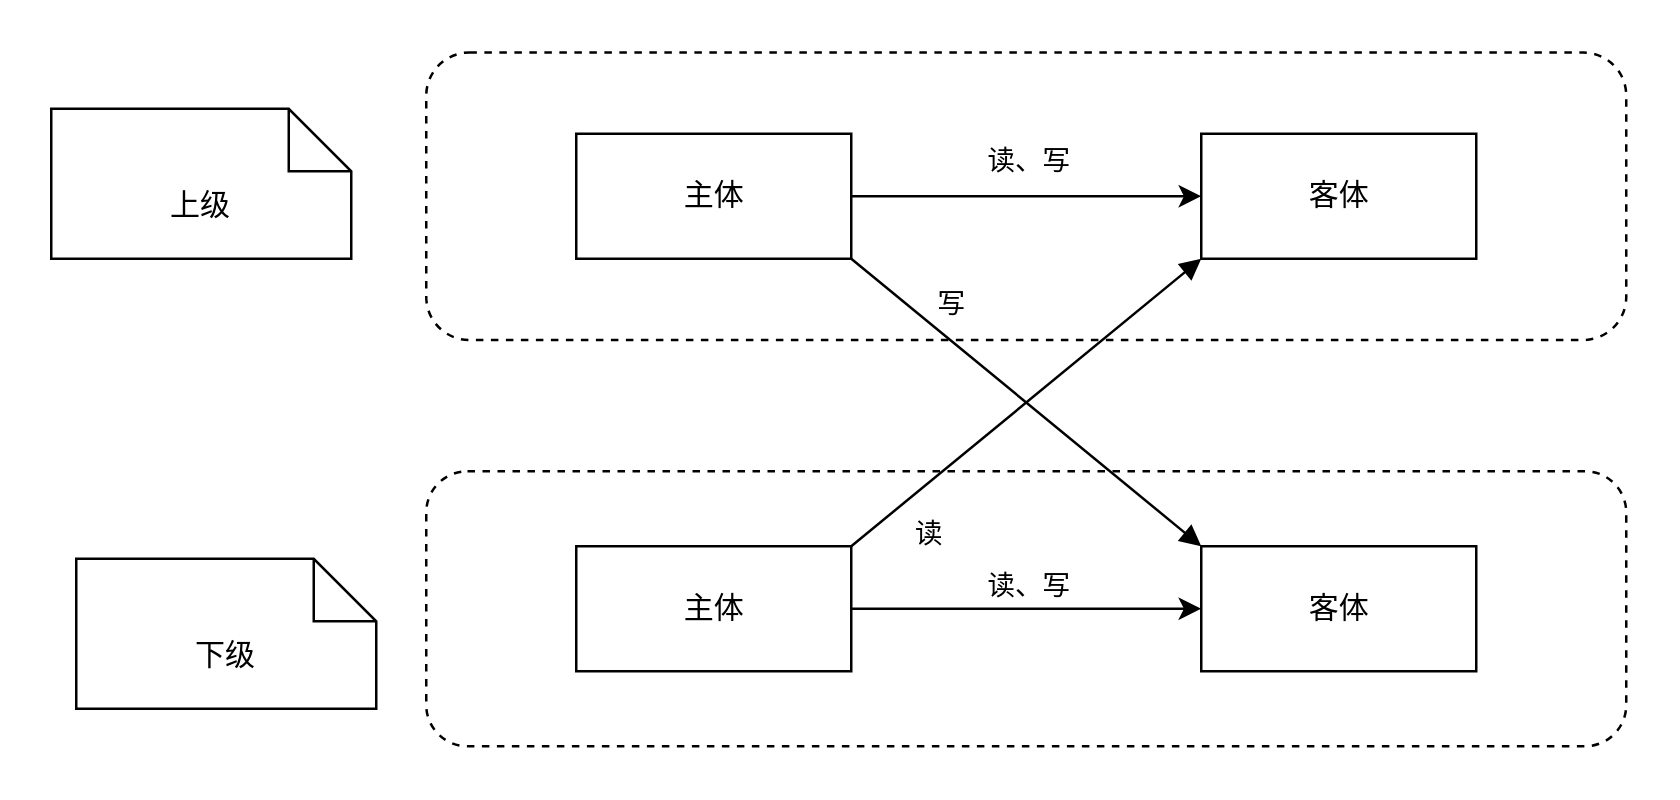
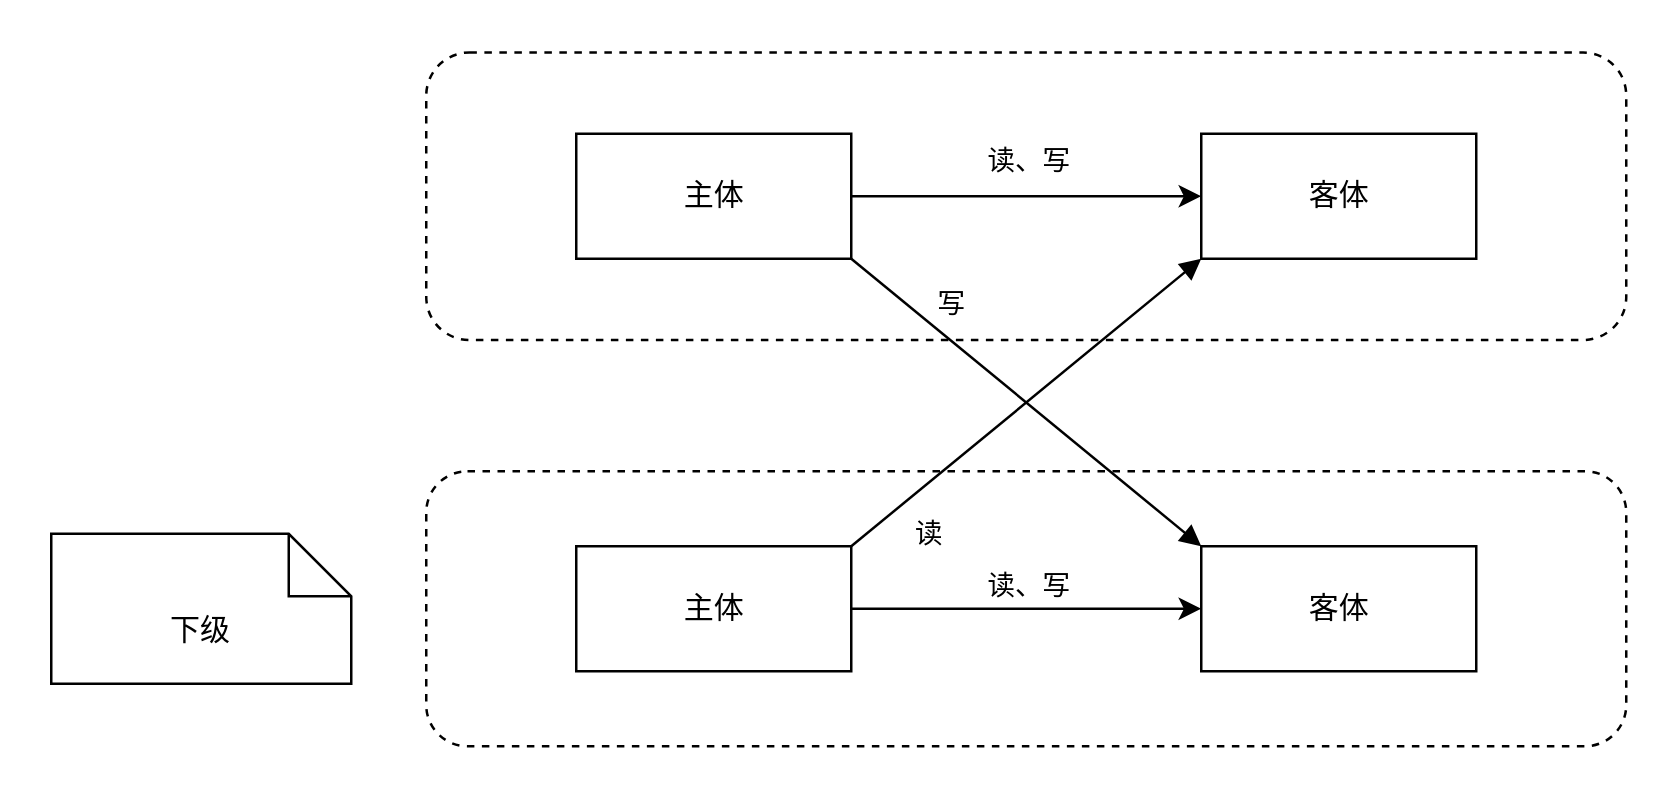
node "上级": removed
node "下级": moved (226, 634) -> (201, 609)
